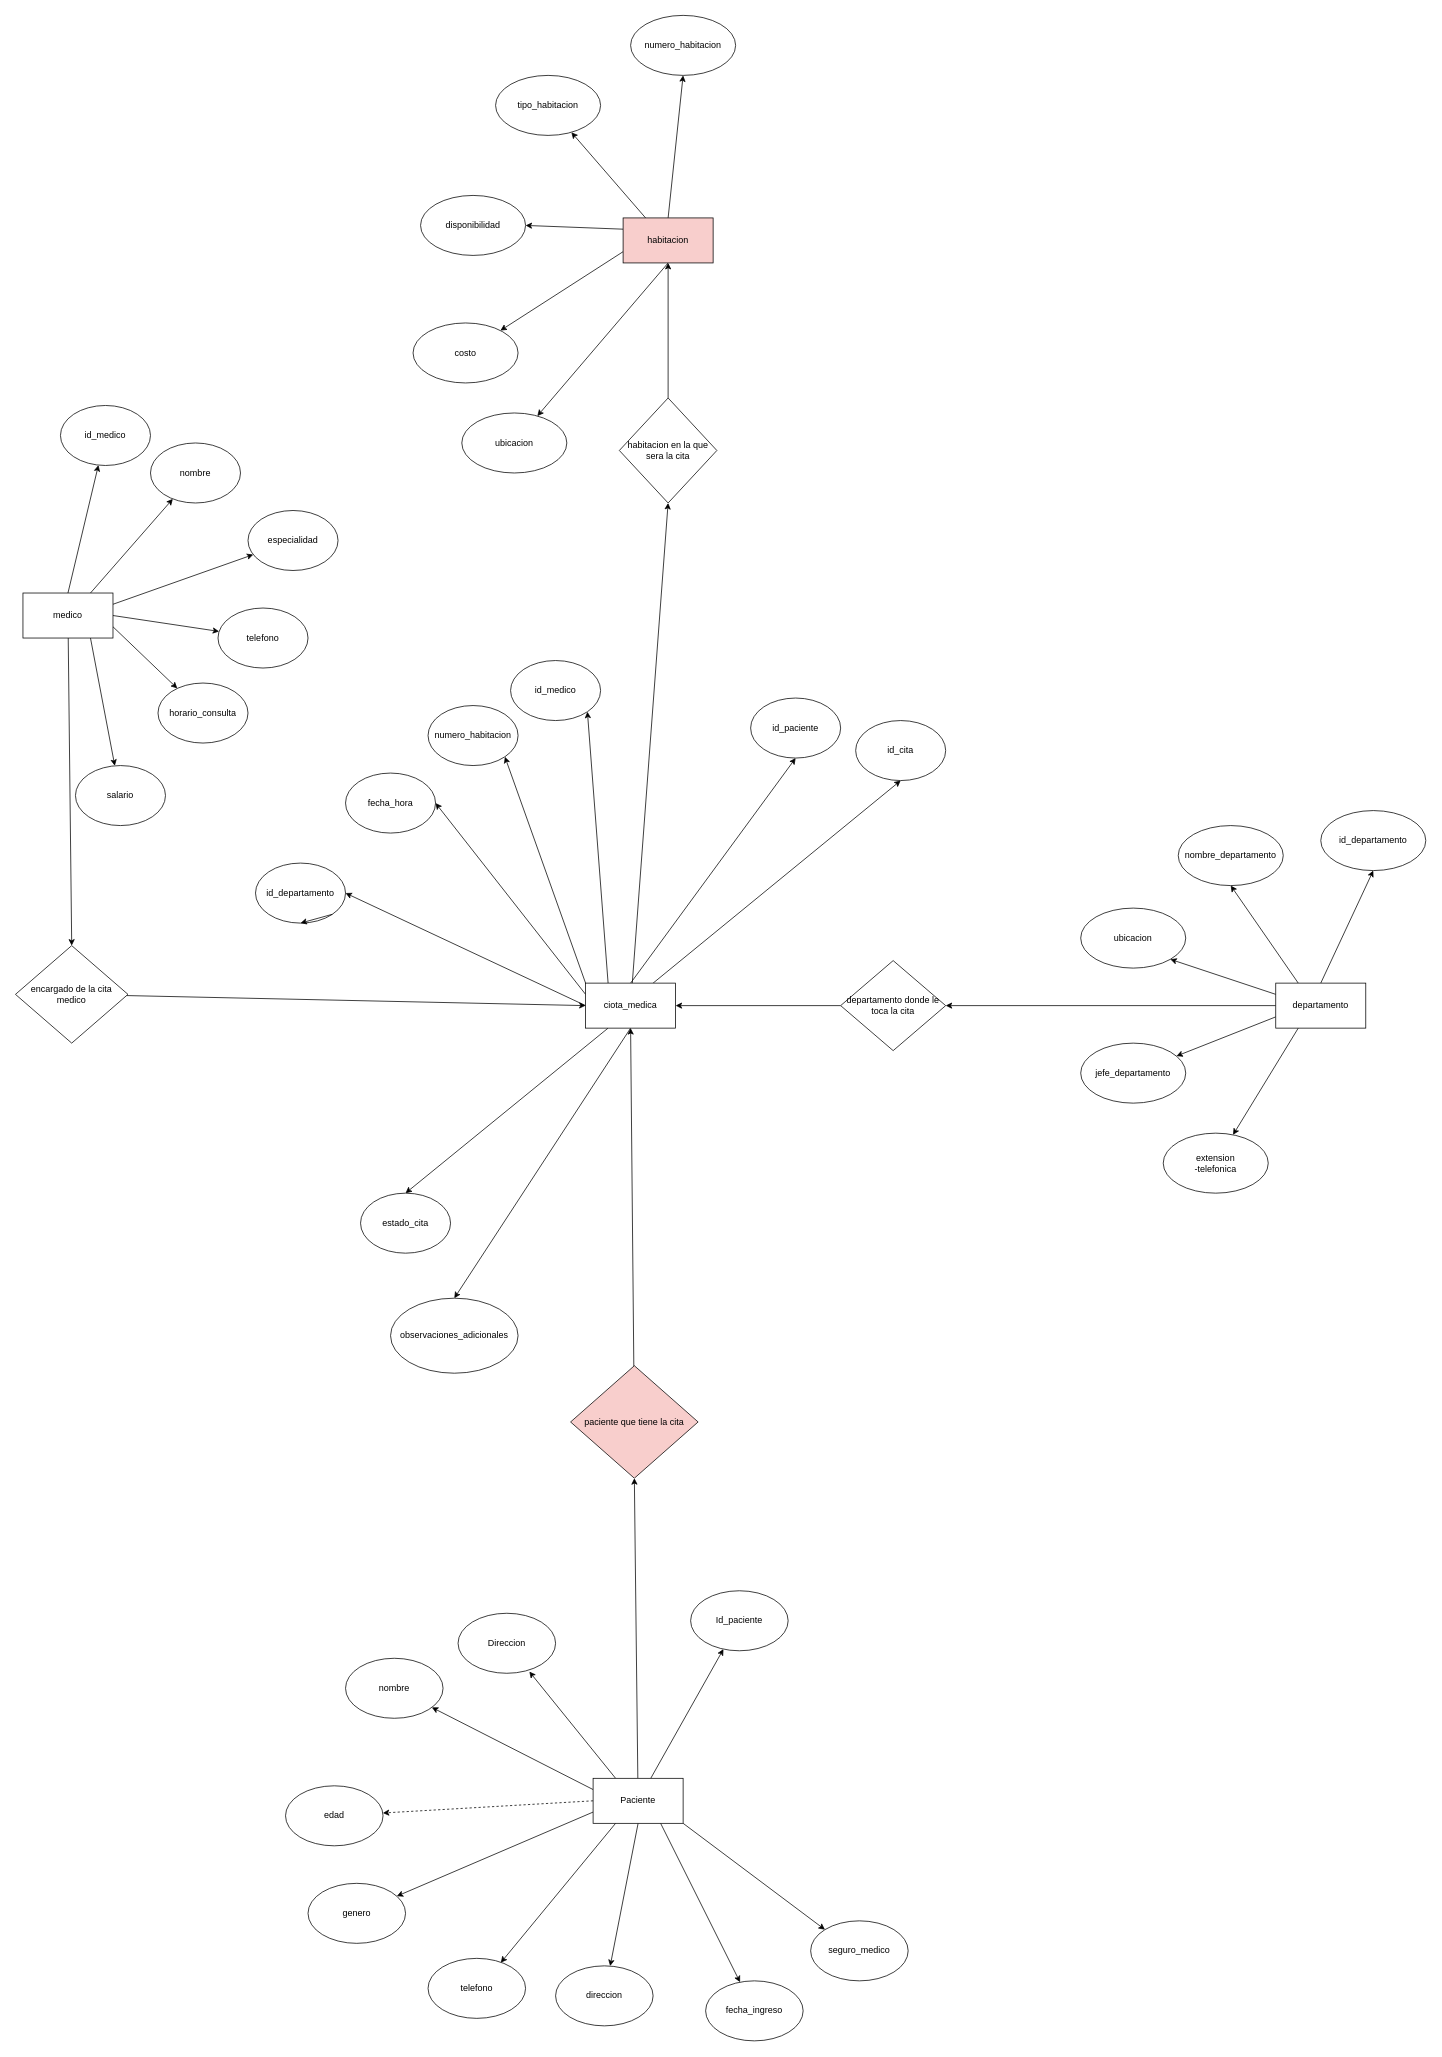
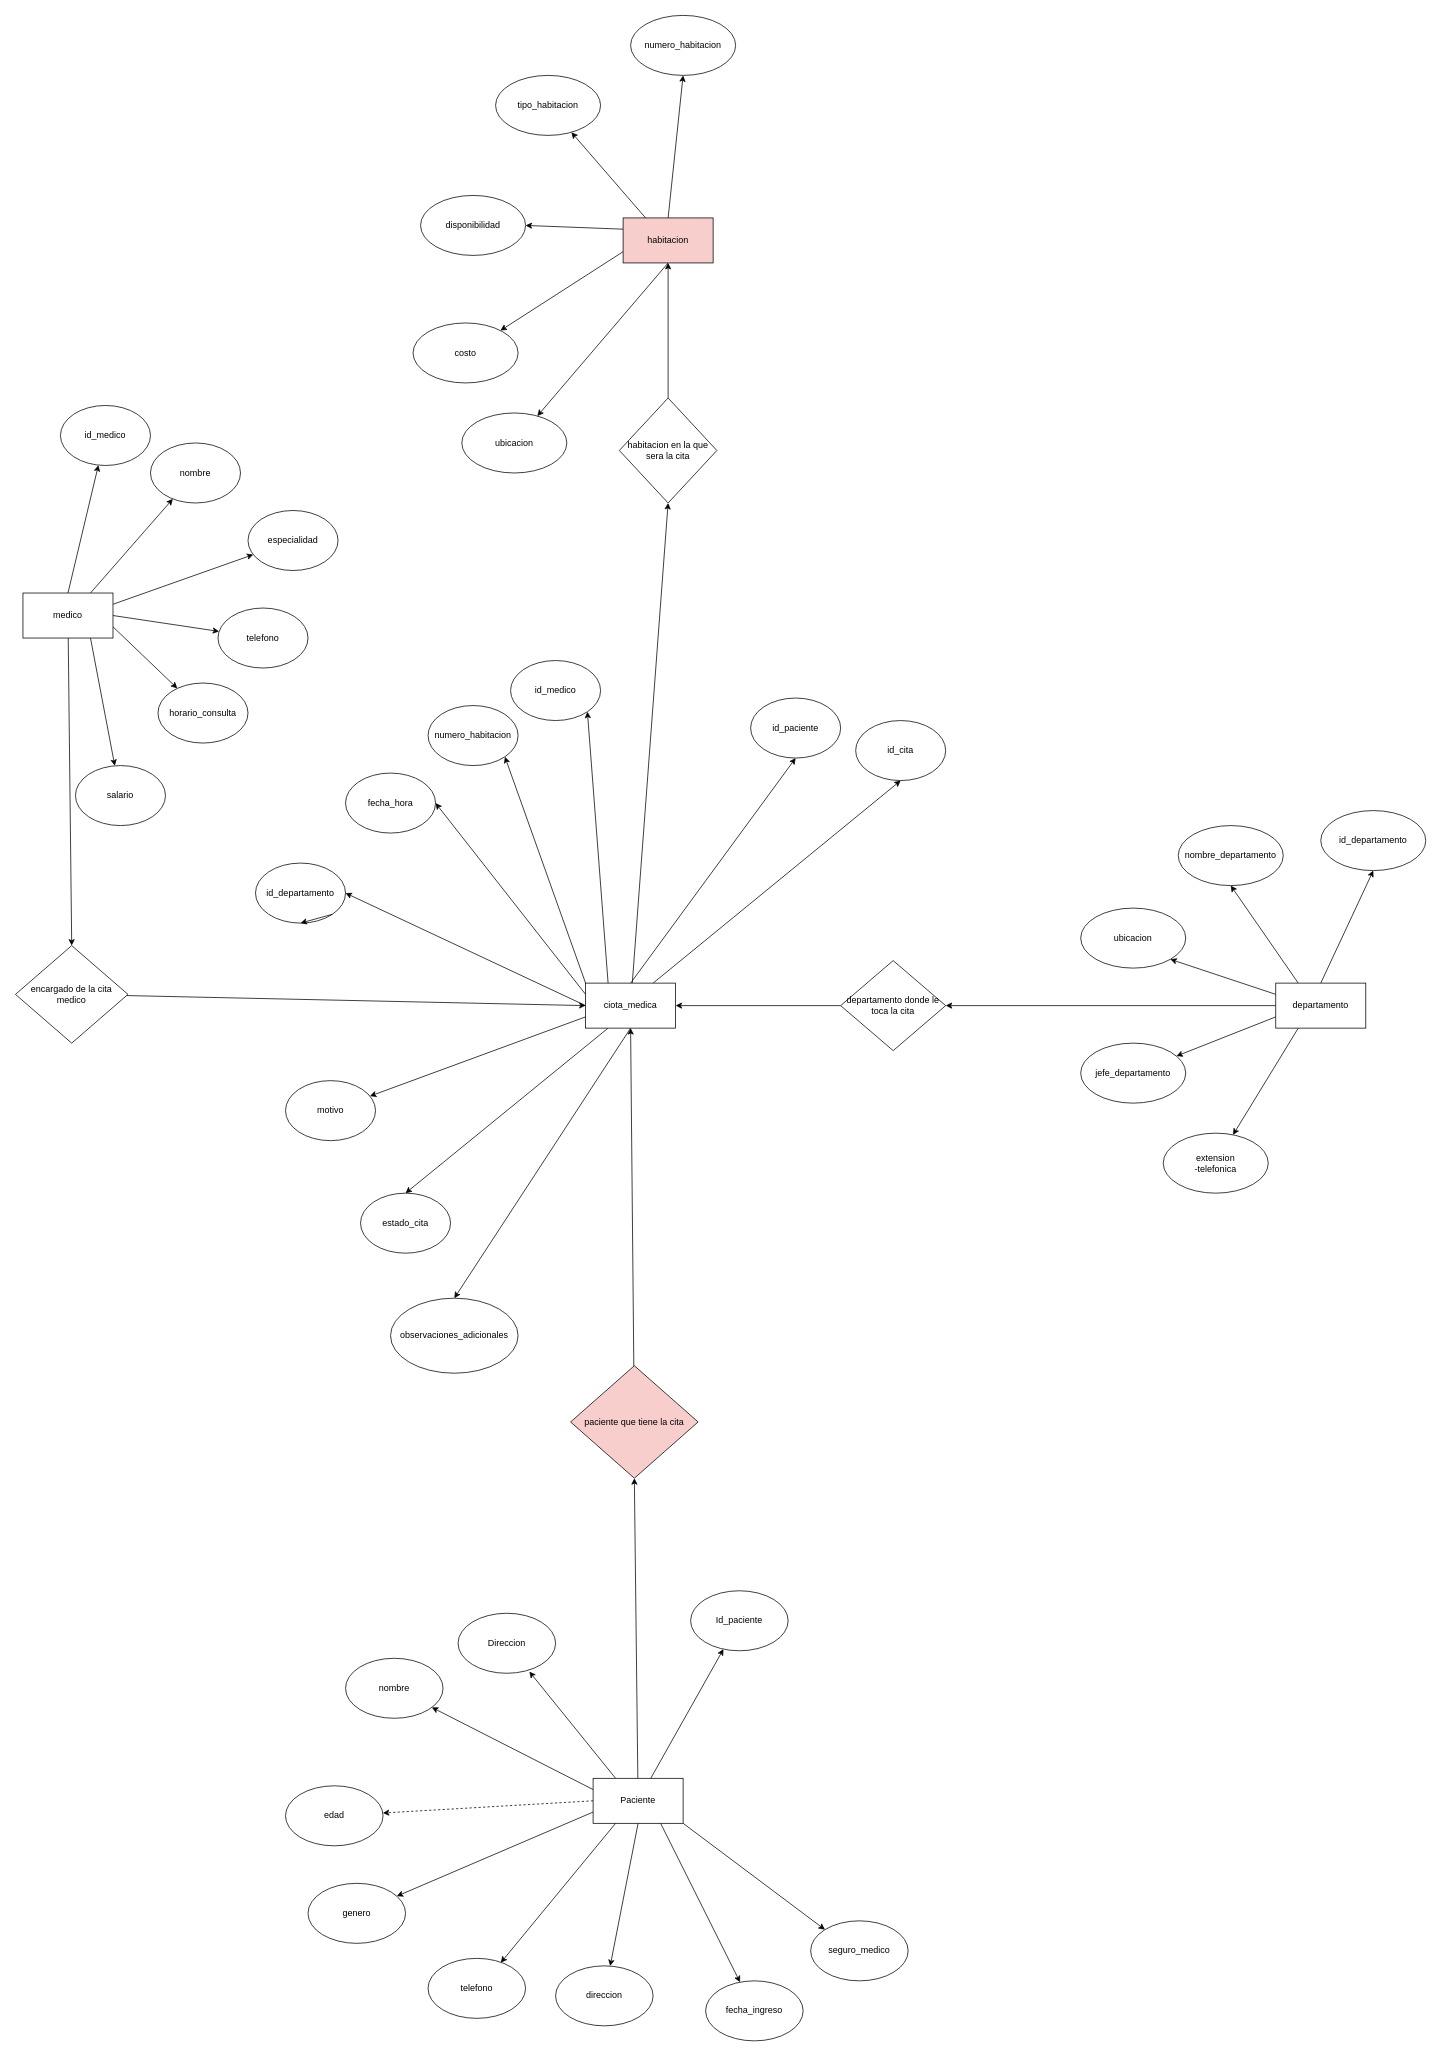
edge "ciota_medica" -> "motivo": added
node "motivo": added
